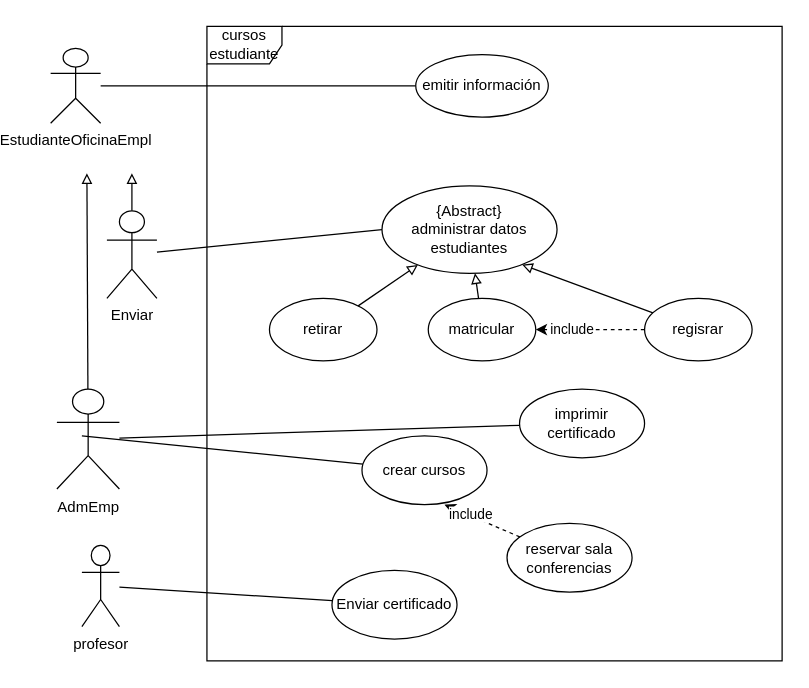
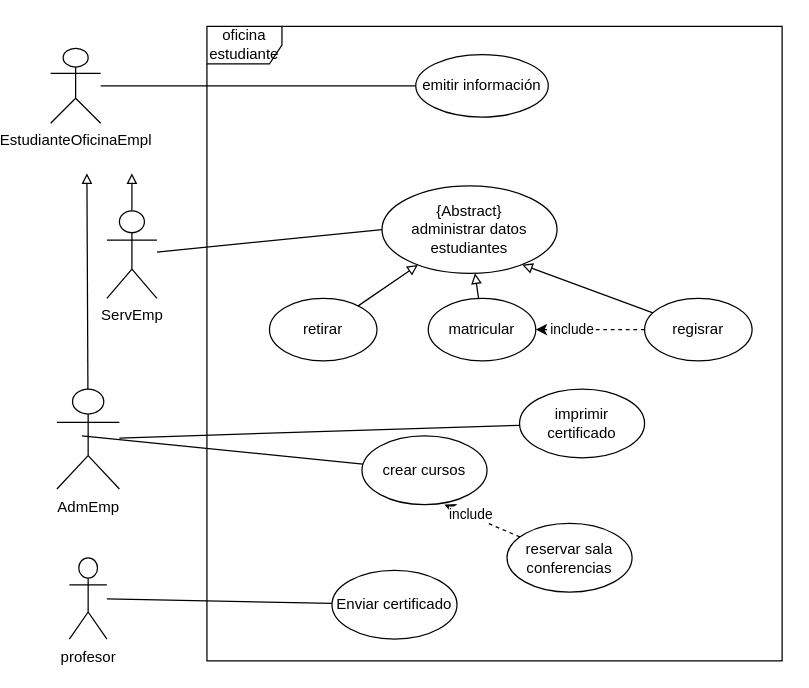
node "cursos estudiante": label "cursos estudiante" -> "oficina estudiante"
node "Enviar": label "Enviar" -> "ServEmp"
node "profesor": moved (101, 586) -> (88, 598)
